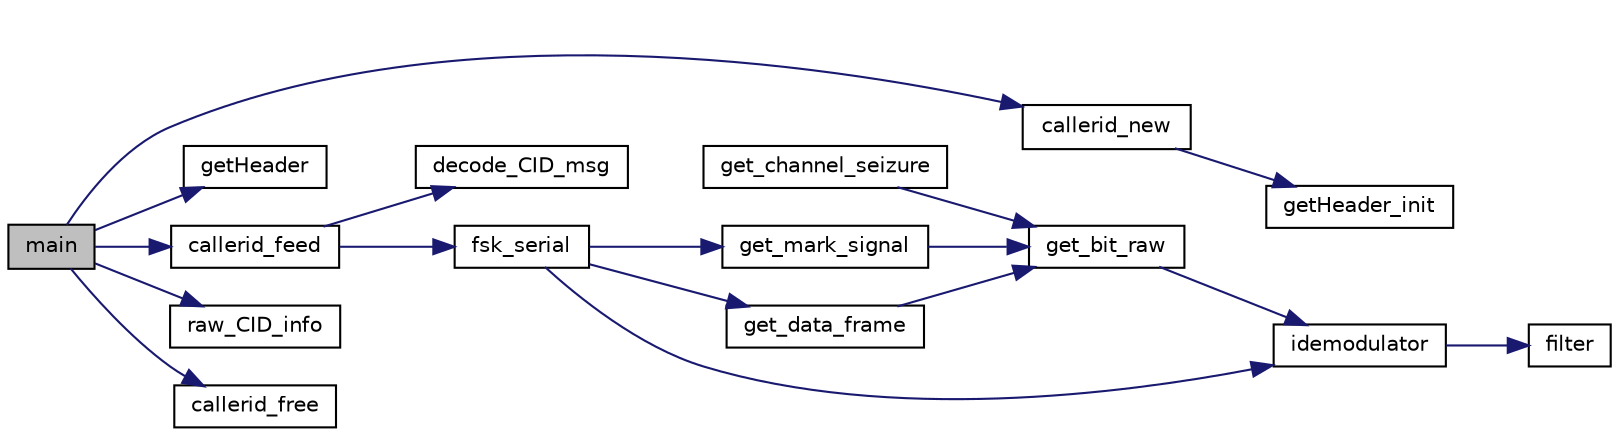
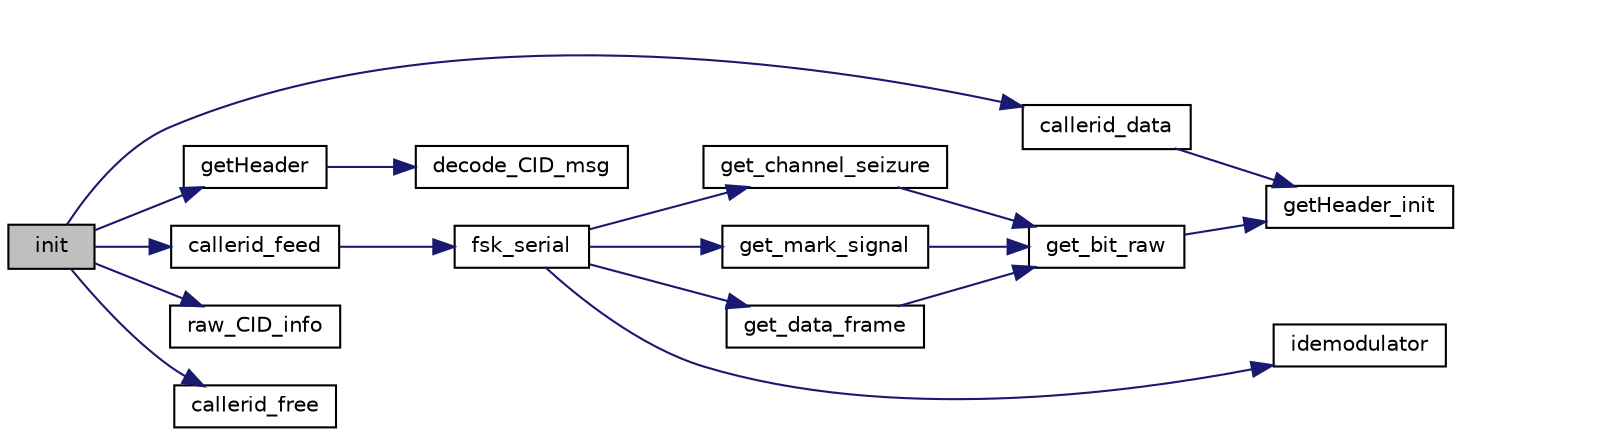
node "callerid_new": label "callerid_new" -> "callerid_data"
edge "callerid_feed" -> "decode_CID_msg": now "getHeader" -> "decode_CID_msg"
edge "fsk_serial" -> "get_channel_seizure": added
node "main": label "main" -> "init"
edge "get_bit_raw" -> "idemodulator": now "get_bit_raw" -> "getHeader_init"
node "filter": removed
